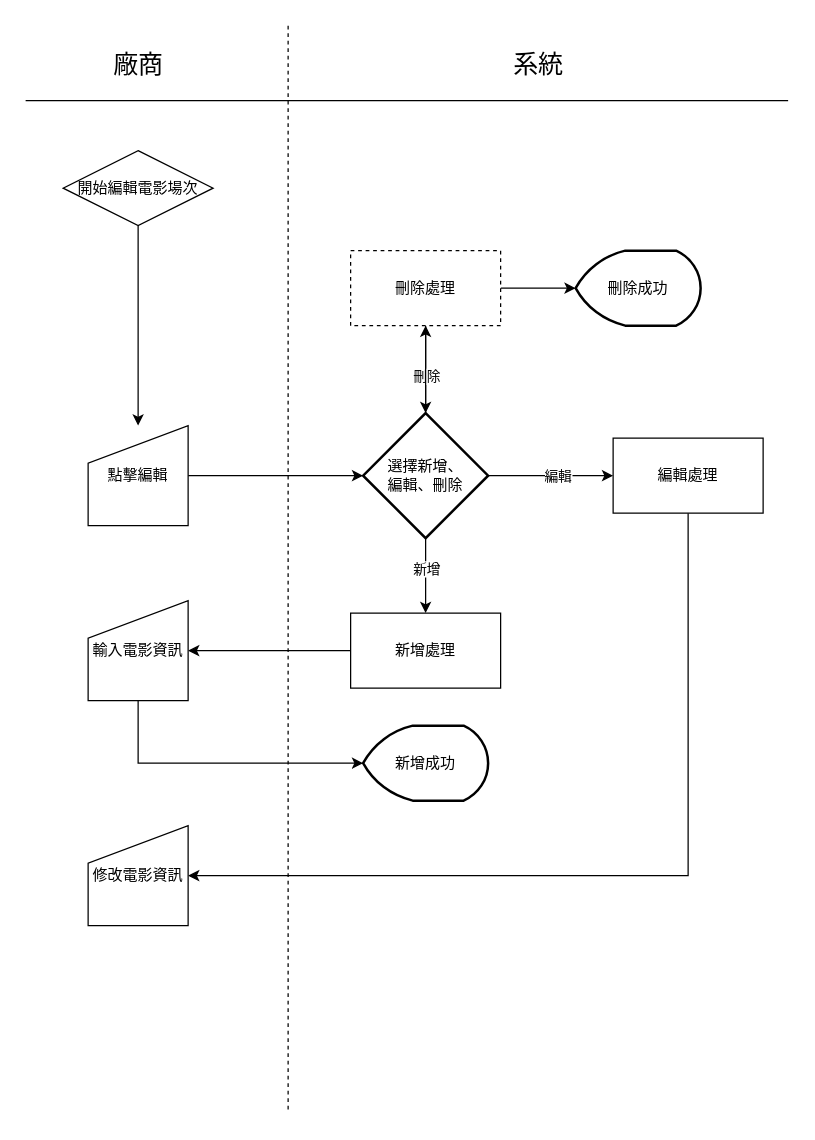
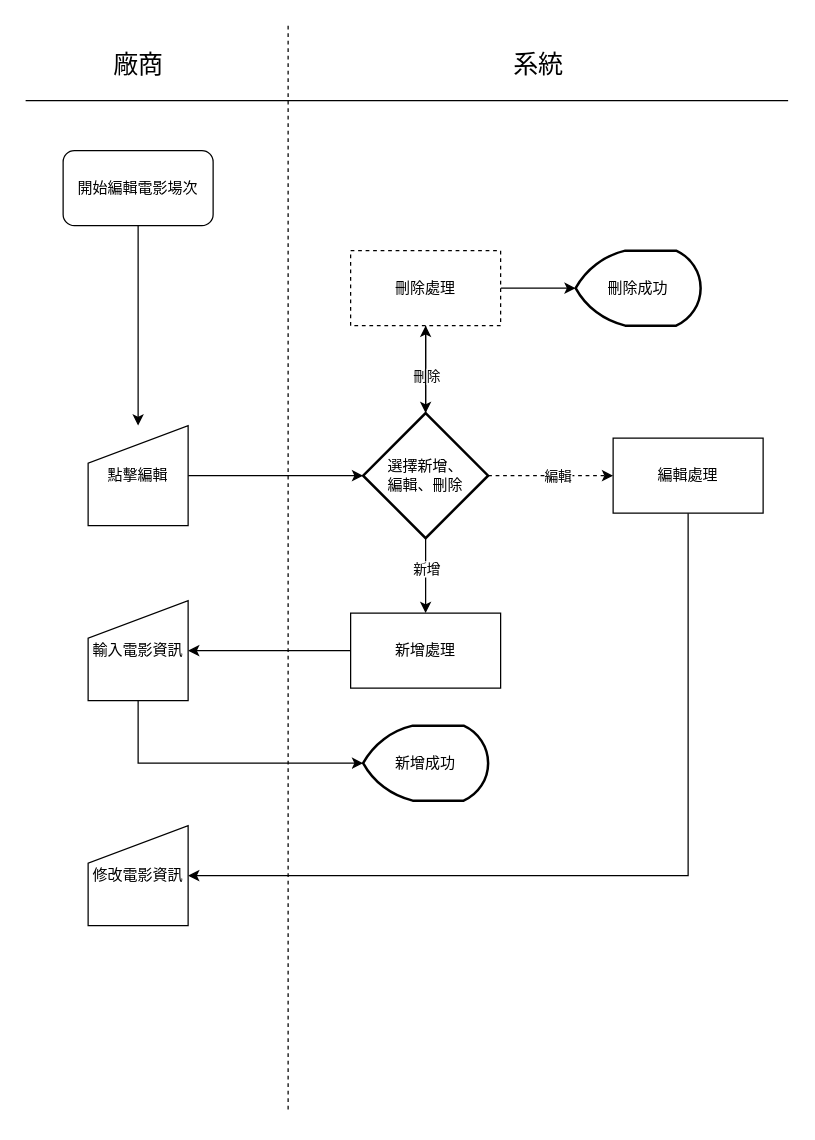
node "開始編輯電影場次": shape diamond -> rounded rectangle
edge "選擇新增、 編輯、刪除" -> "編輯處理": style solid -> dashed
